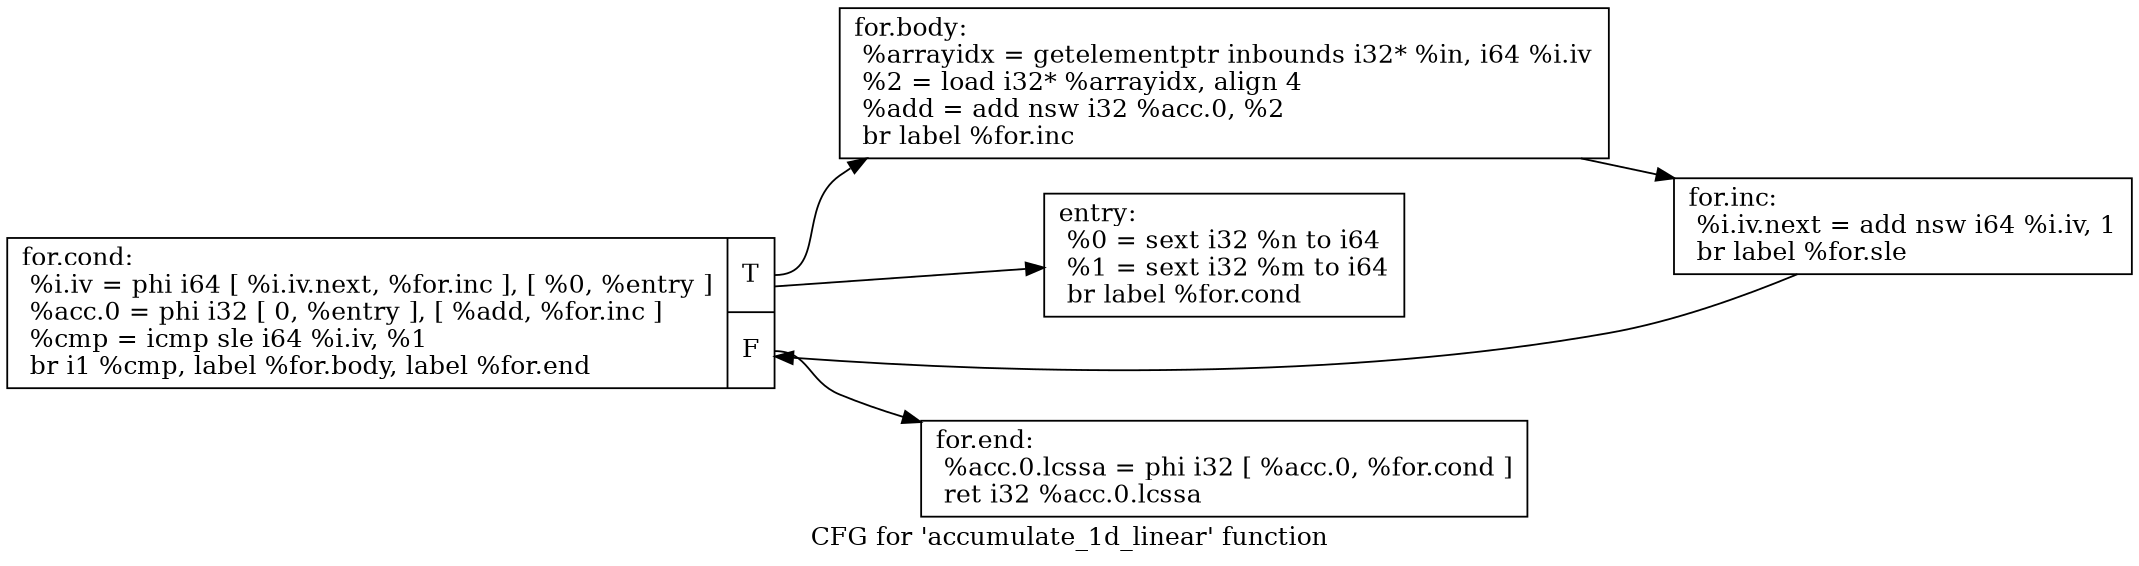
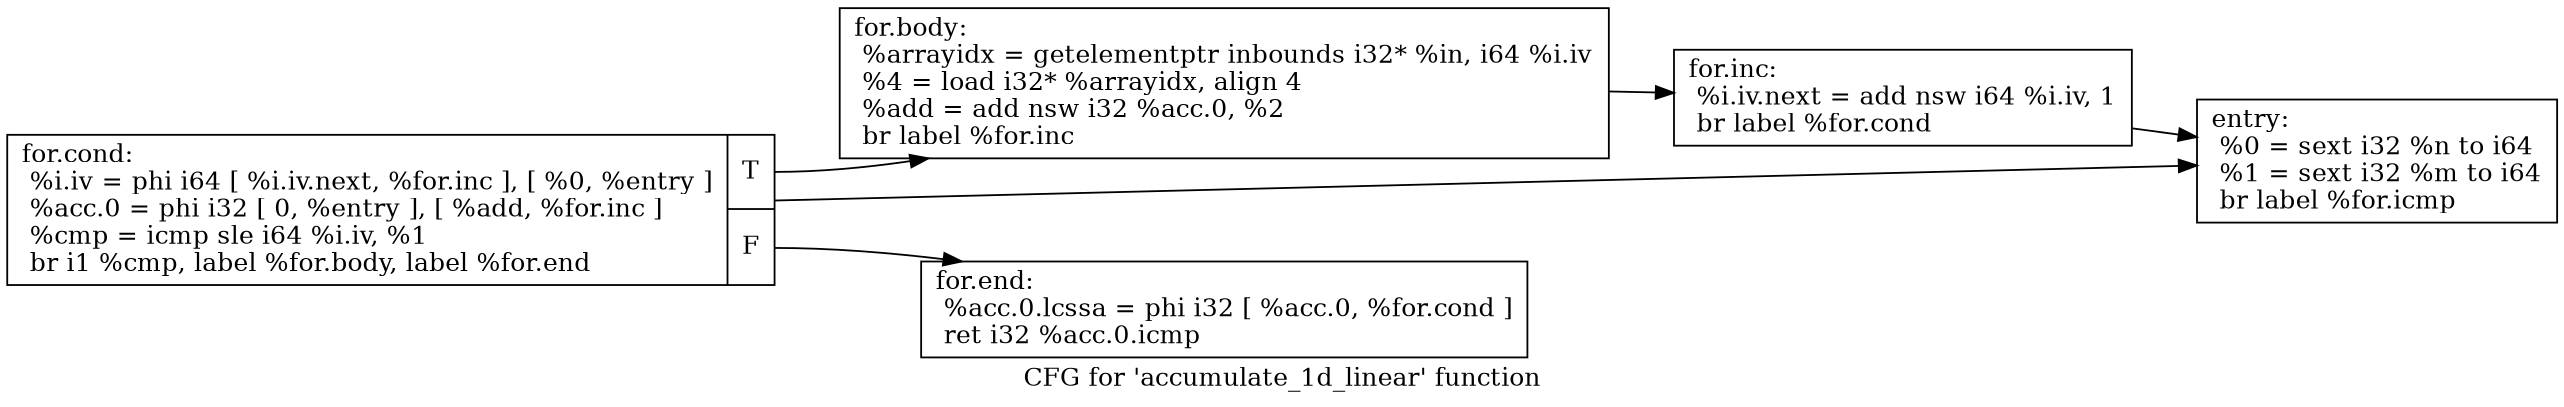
node "for.body:": text "%2 = load i32* %arrayidx, align 4" -> "%4 = load i32* %arrayidx, align 4"
node "for.inc:": text "br label %for.sle" -> "br label %for.cond"
node "entry:": text "br label %for.cond" -> "br label %for.icmp"
edge "for.inc:" -> "for.cond:": now "for.inc:" -> "entry:"
node "for.end:": text "ret i32 %acc.0.lcssa" -> "ret i32 %acc.0.icmp"
